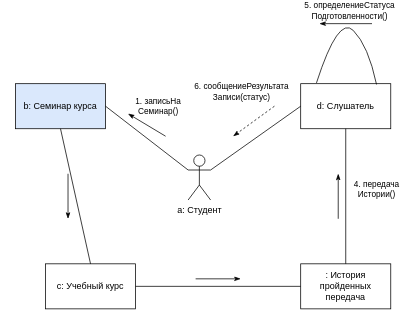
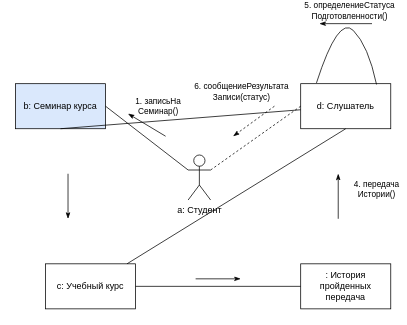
edge "d: Слушатель" -- "a: Студент": style solid -> dashed
edge "b: Семинар курса" -- "c: Учебный курс": now "b: Семинар курса" -- "d: Слушатель"
edge "d: Слушатель" -- ": История пройденных передача": now "d: Слушатель" -- "c: Учебный курс"
